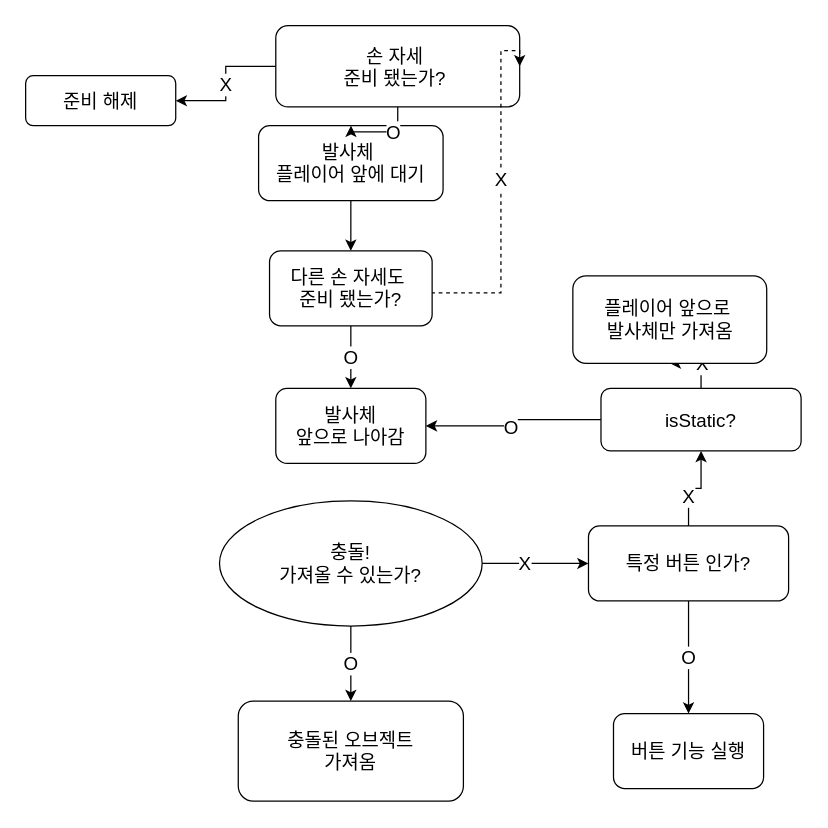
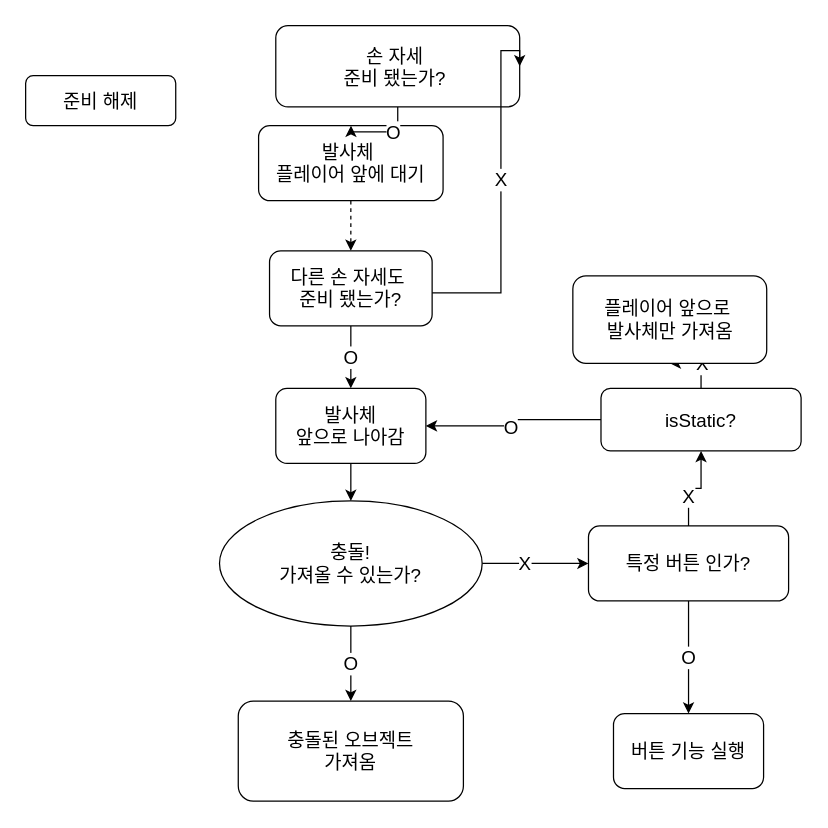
edge "손 자세 준비 됐는가?" -> "준비 해제": removed, label "X"
edge "발사체 플레이어 앞에 대기" -> "다른 손 자세도 준비 됐는가?": style solid -> dashed
edge "다른 손 자세도 준비 됐는가?" -> "손 자세 준비 됐는가?": style dashed -> solid
edge "발사체 앞으로 나아감" -> "충돌! 가져올 수 있는가?": added
